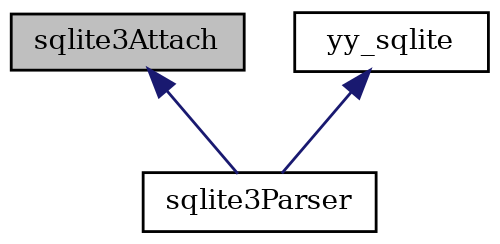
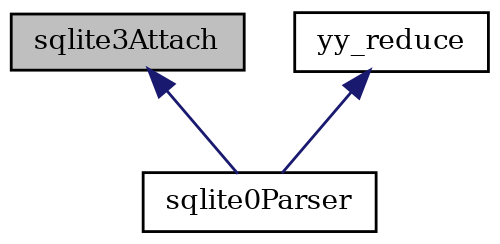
node "yy_sqlite": label "yy_sqlite" -> "yy_reduce"
node "sqlite3Parser": label "sqlite3Parser" -> "sqlite0Parser"
